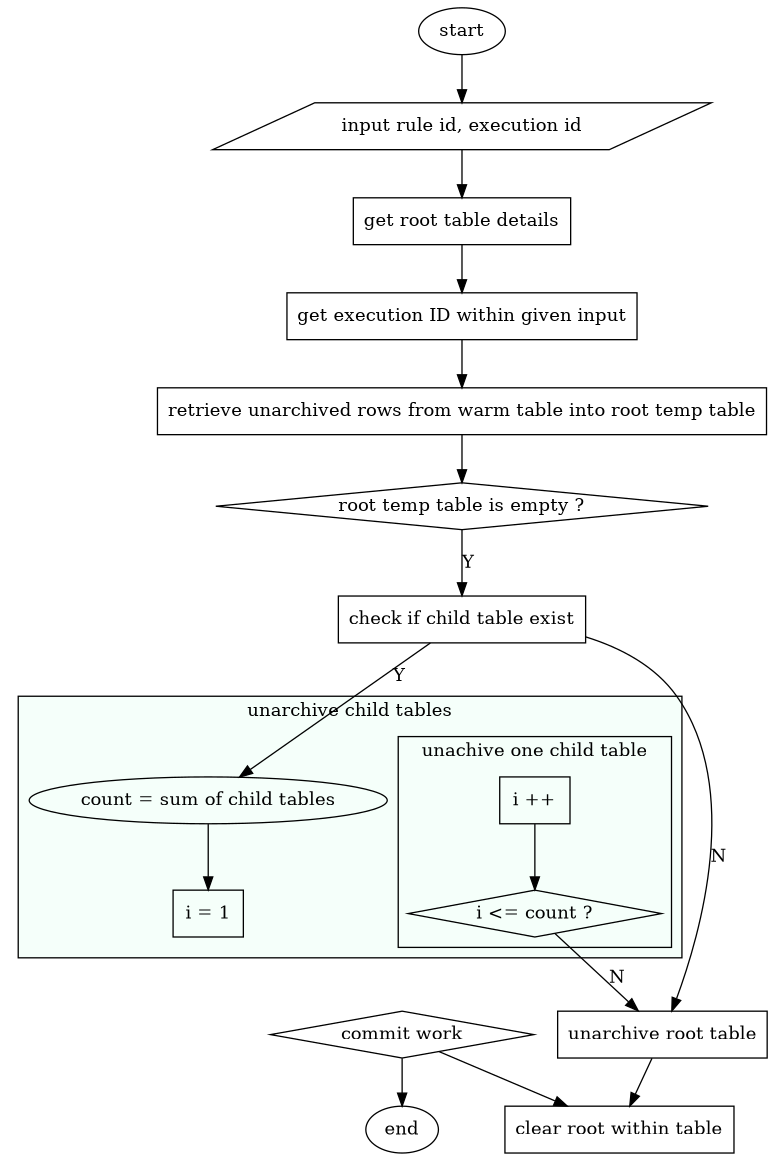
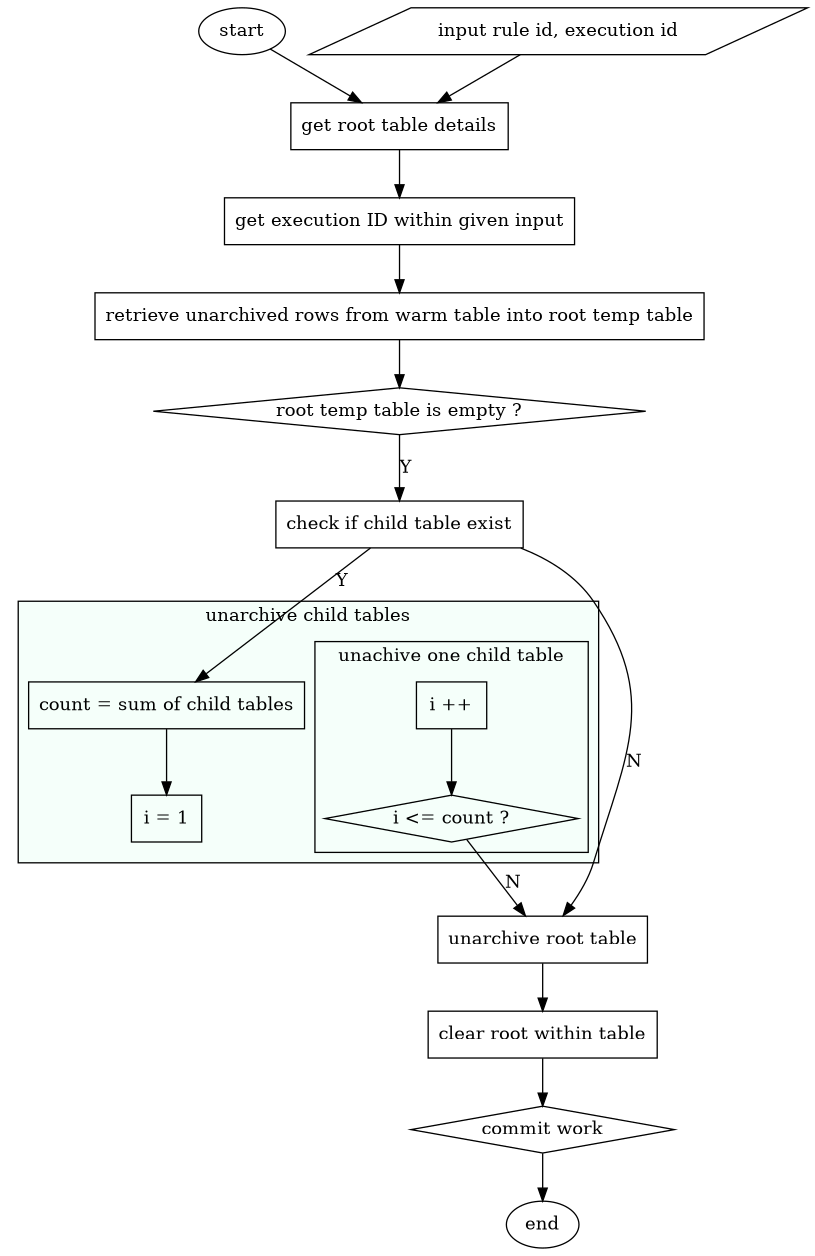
edge "start" -> "input rule id, execution id": now "start" -> "get root table details"
node "count = sum of child tables": shape ellipse -> box
edge "commit work" -> "clear root within table": reversed
